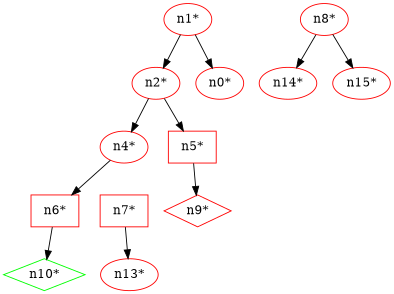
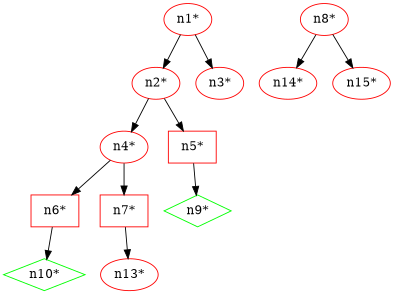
node "n0*": label "n0*" -> "n3*"
edge "n4*" -> "n7*": added
node "n9*": color red -> green
